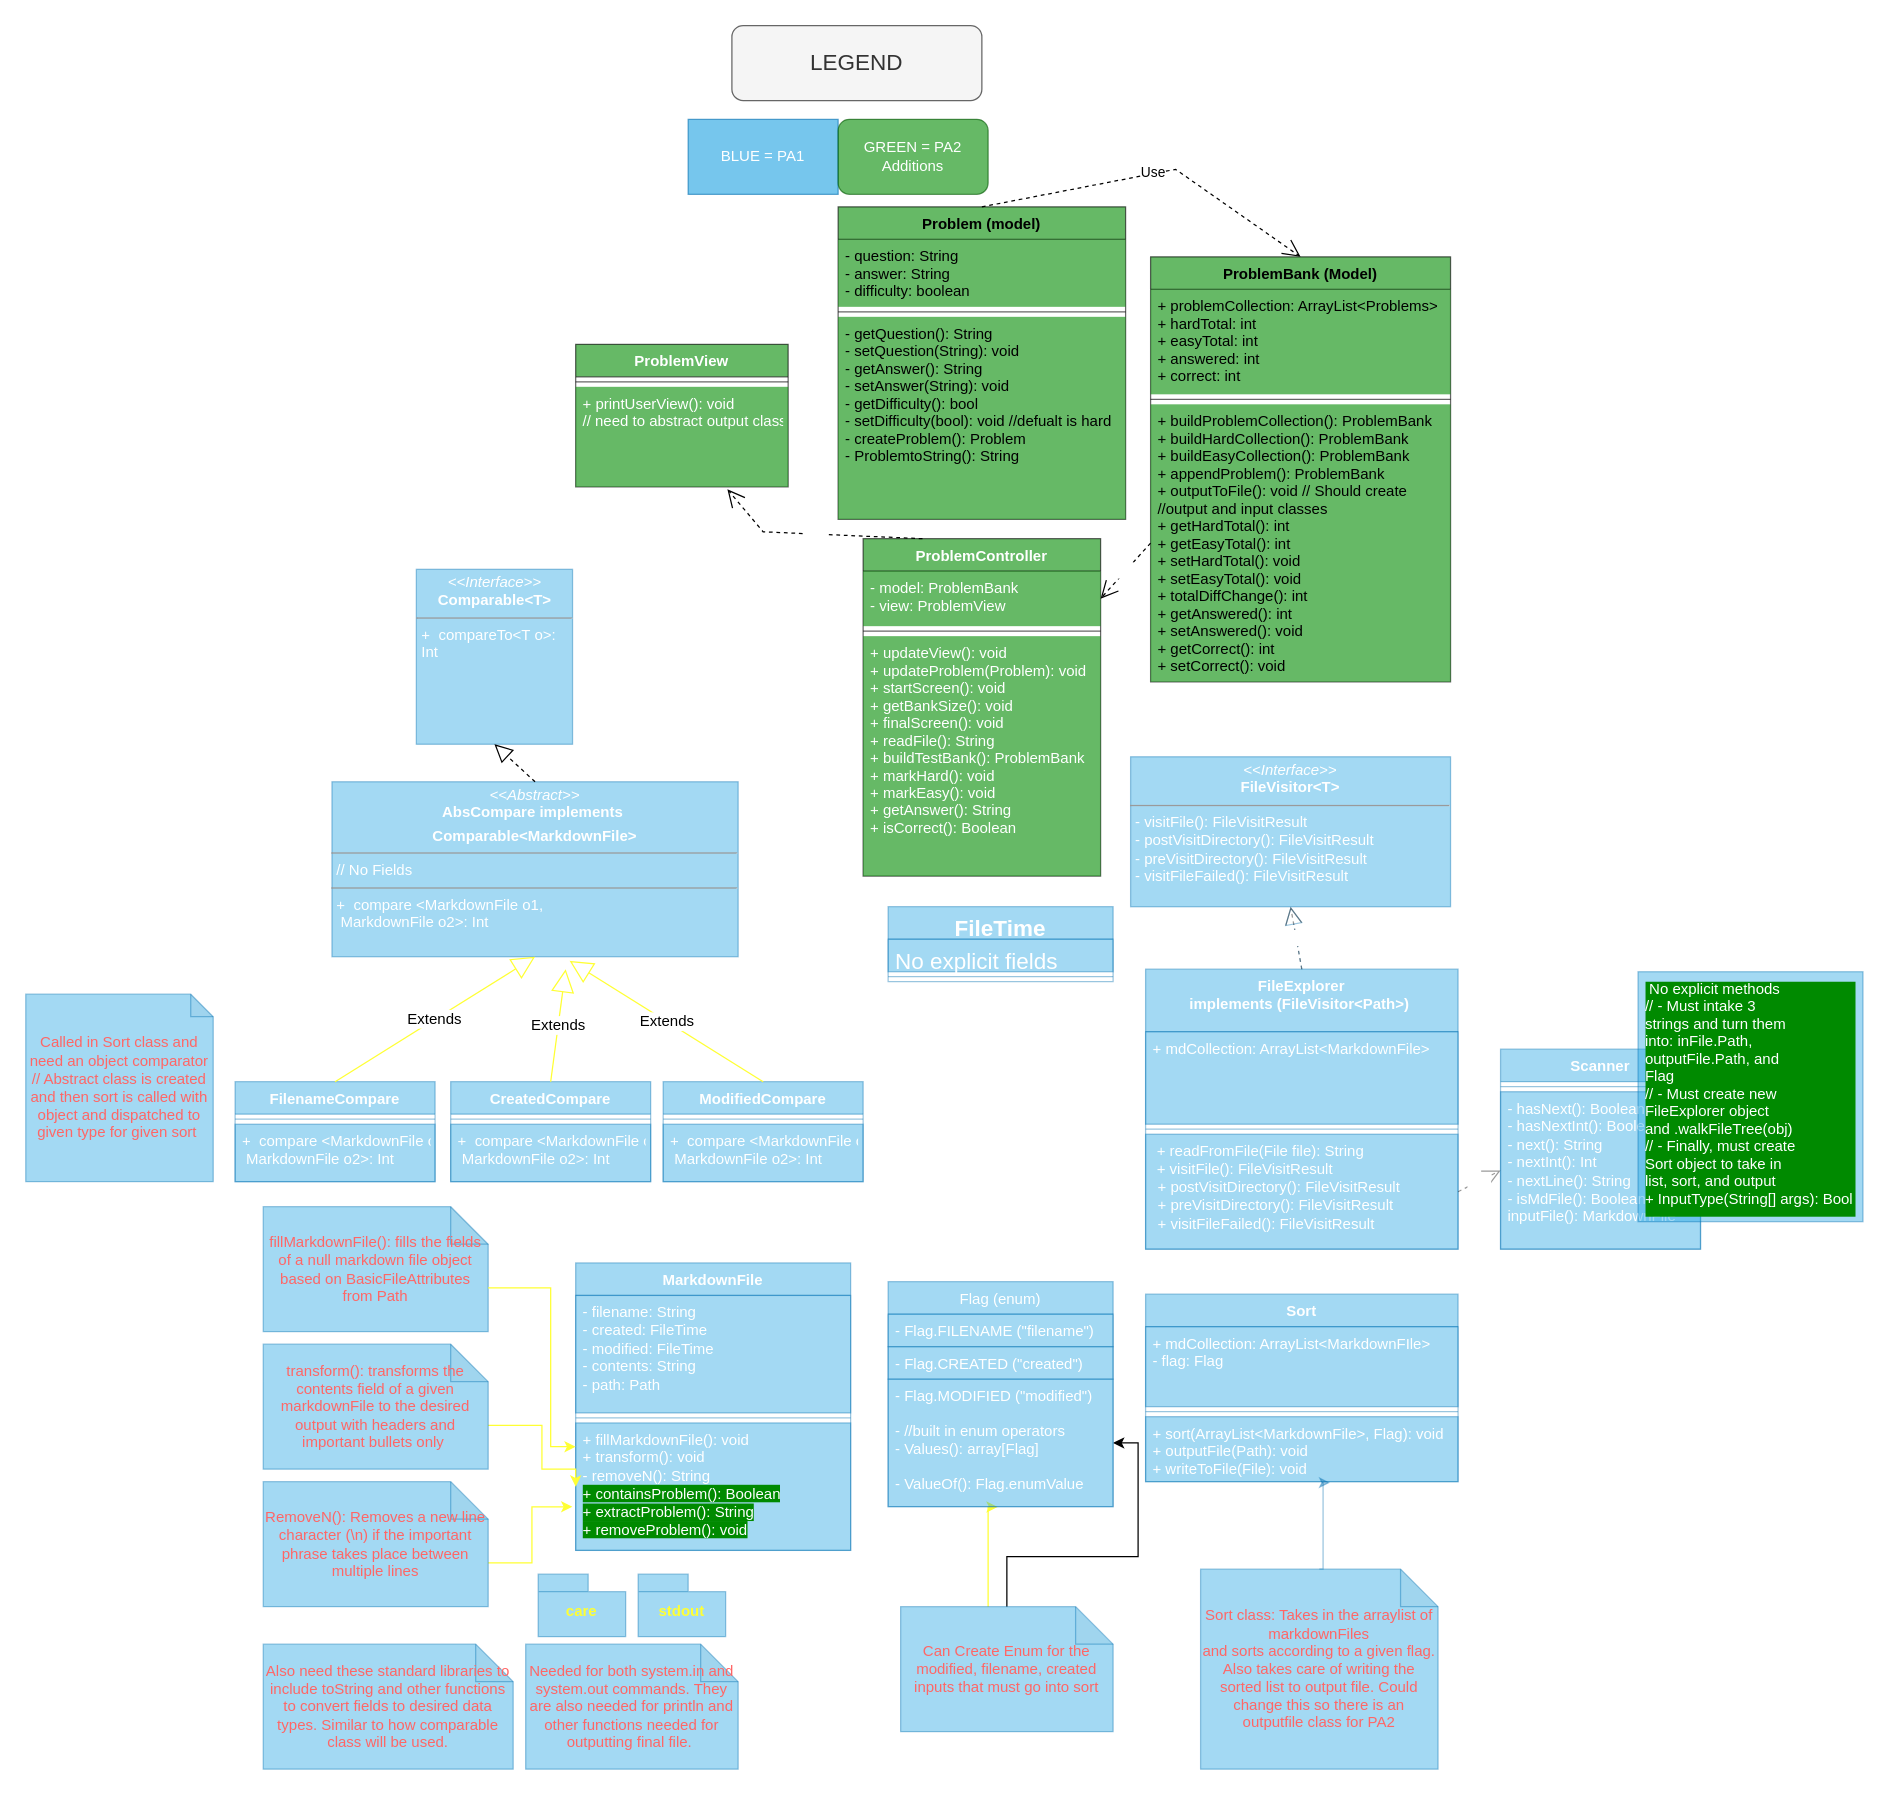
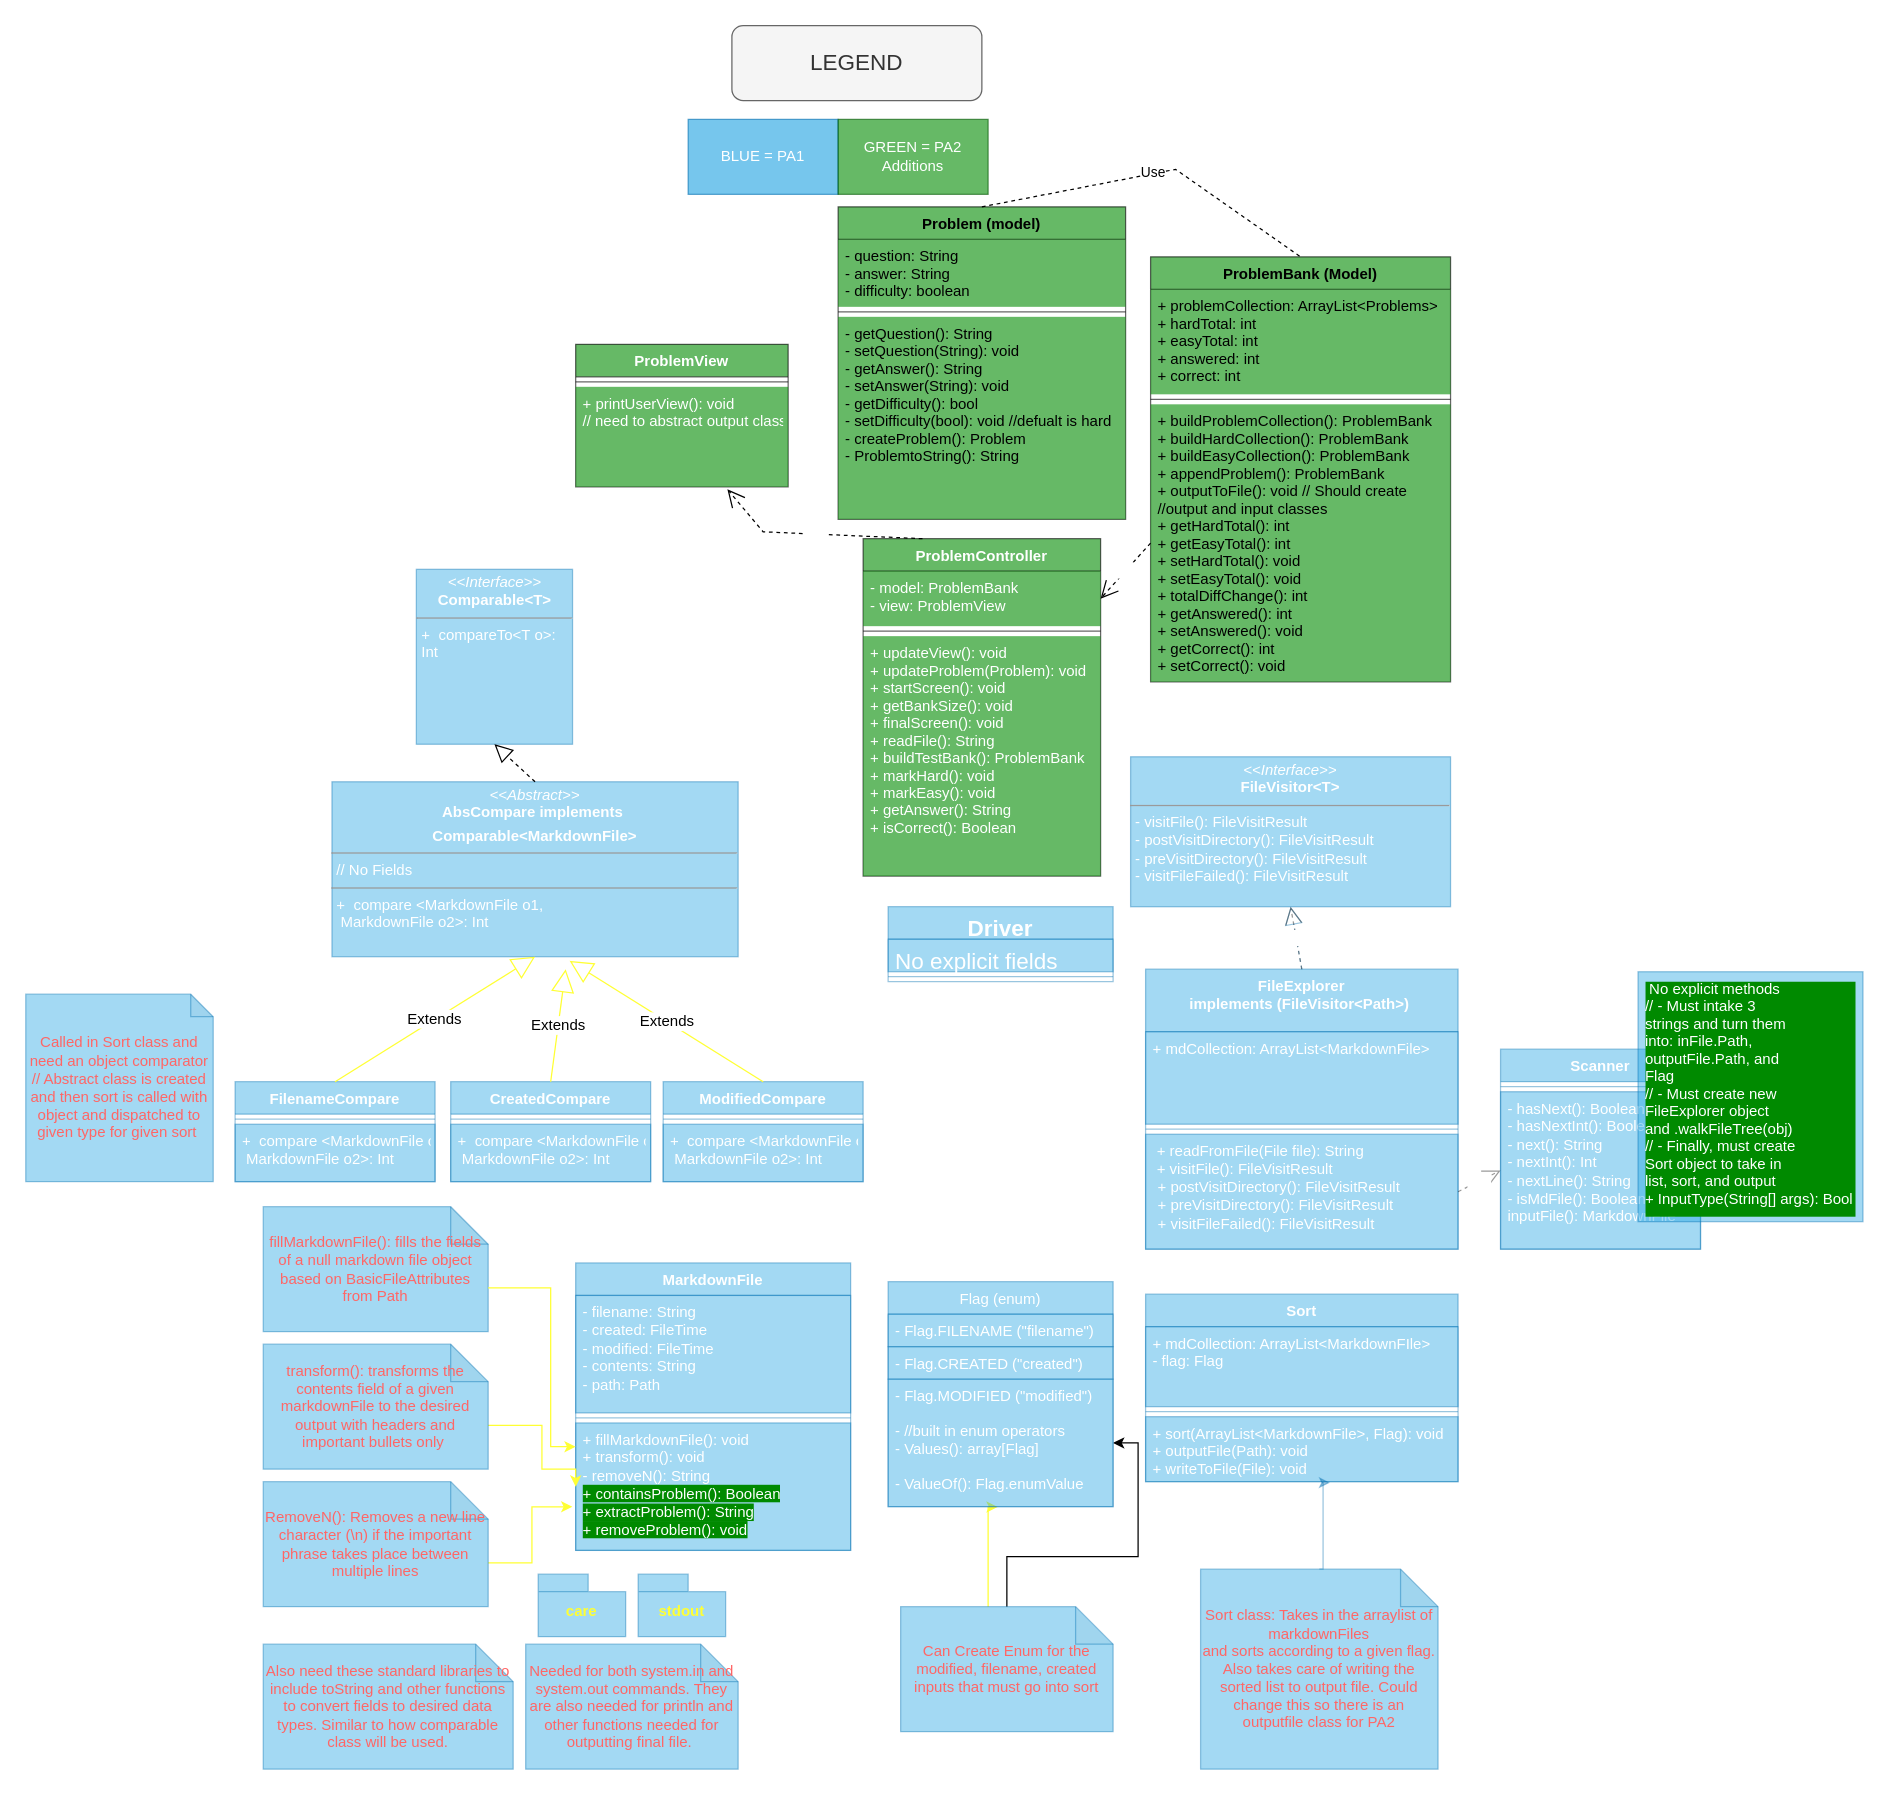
node "GREEN = PA2 Additions": shape rounded rectangle -> rectangle
edge "Problem (model)" -> "ProblemBank (Model)": arrowhead open -> none
node "FileTime": label "FileTime" -> "Driver"
